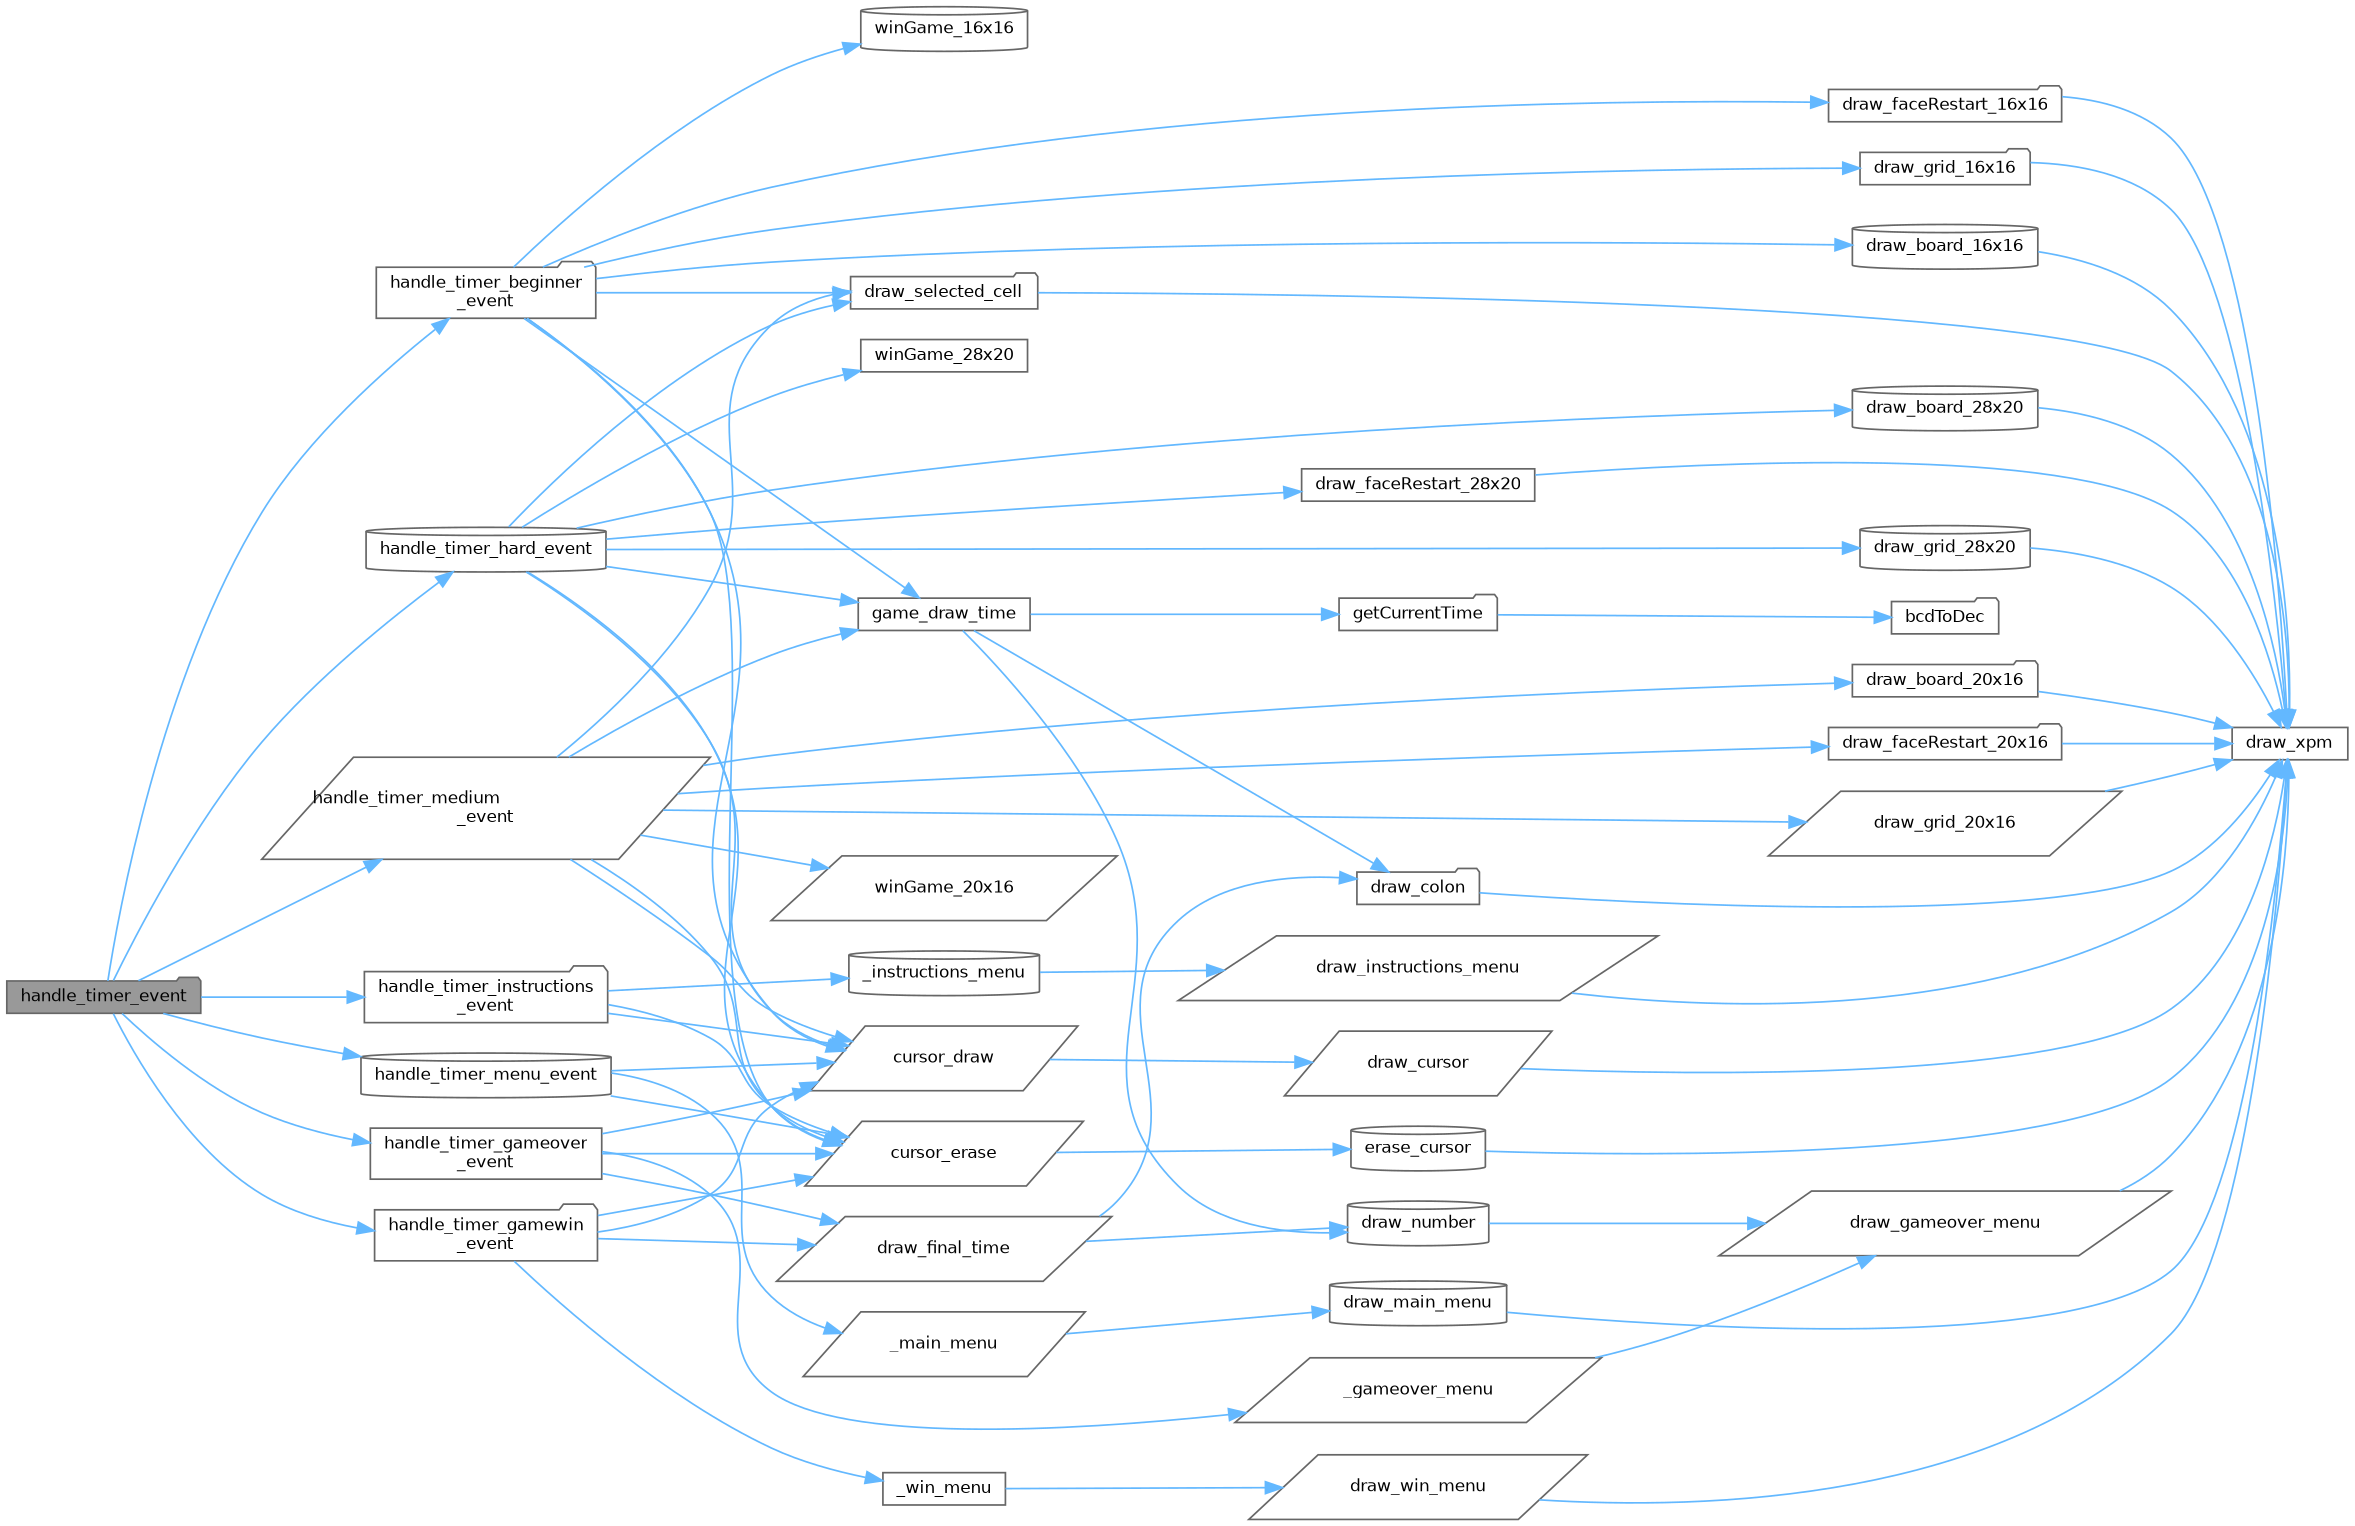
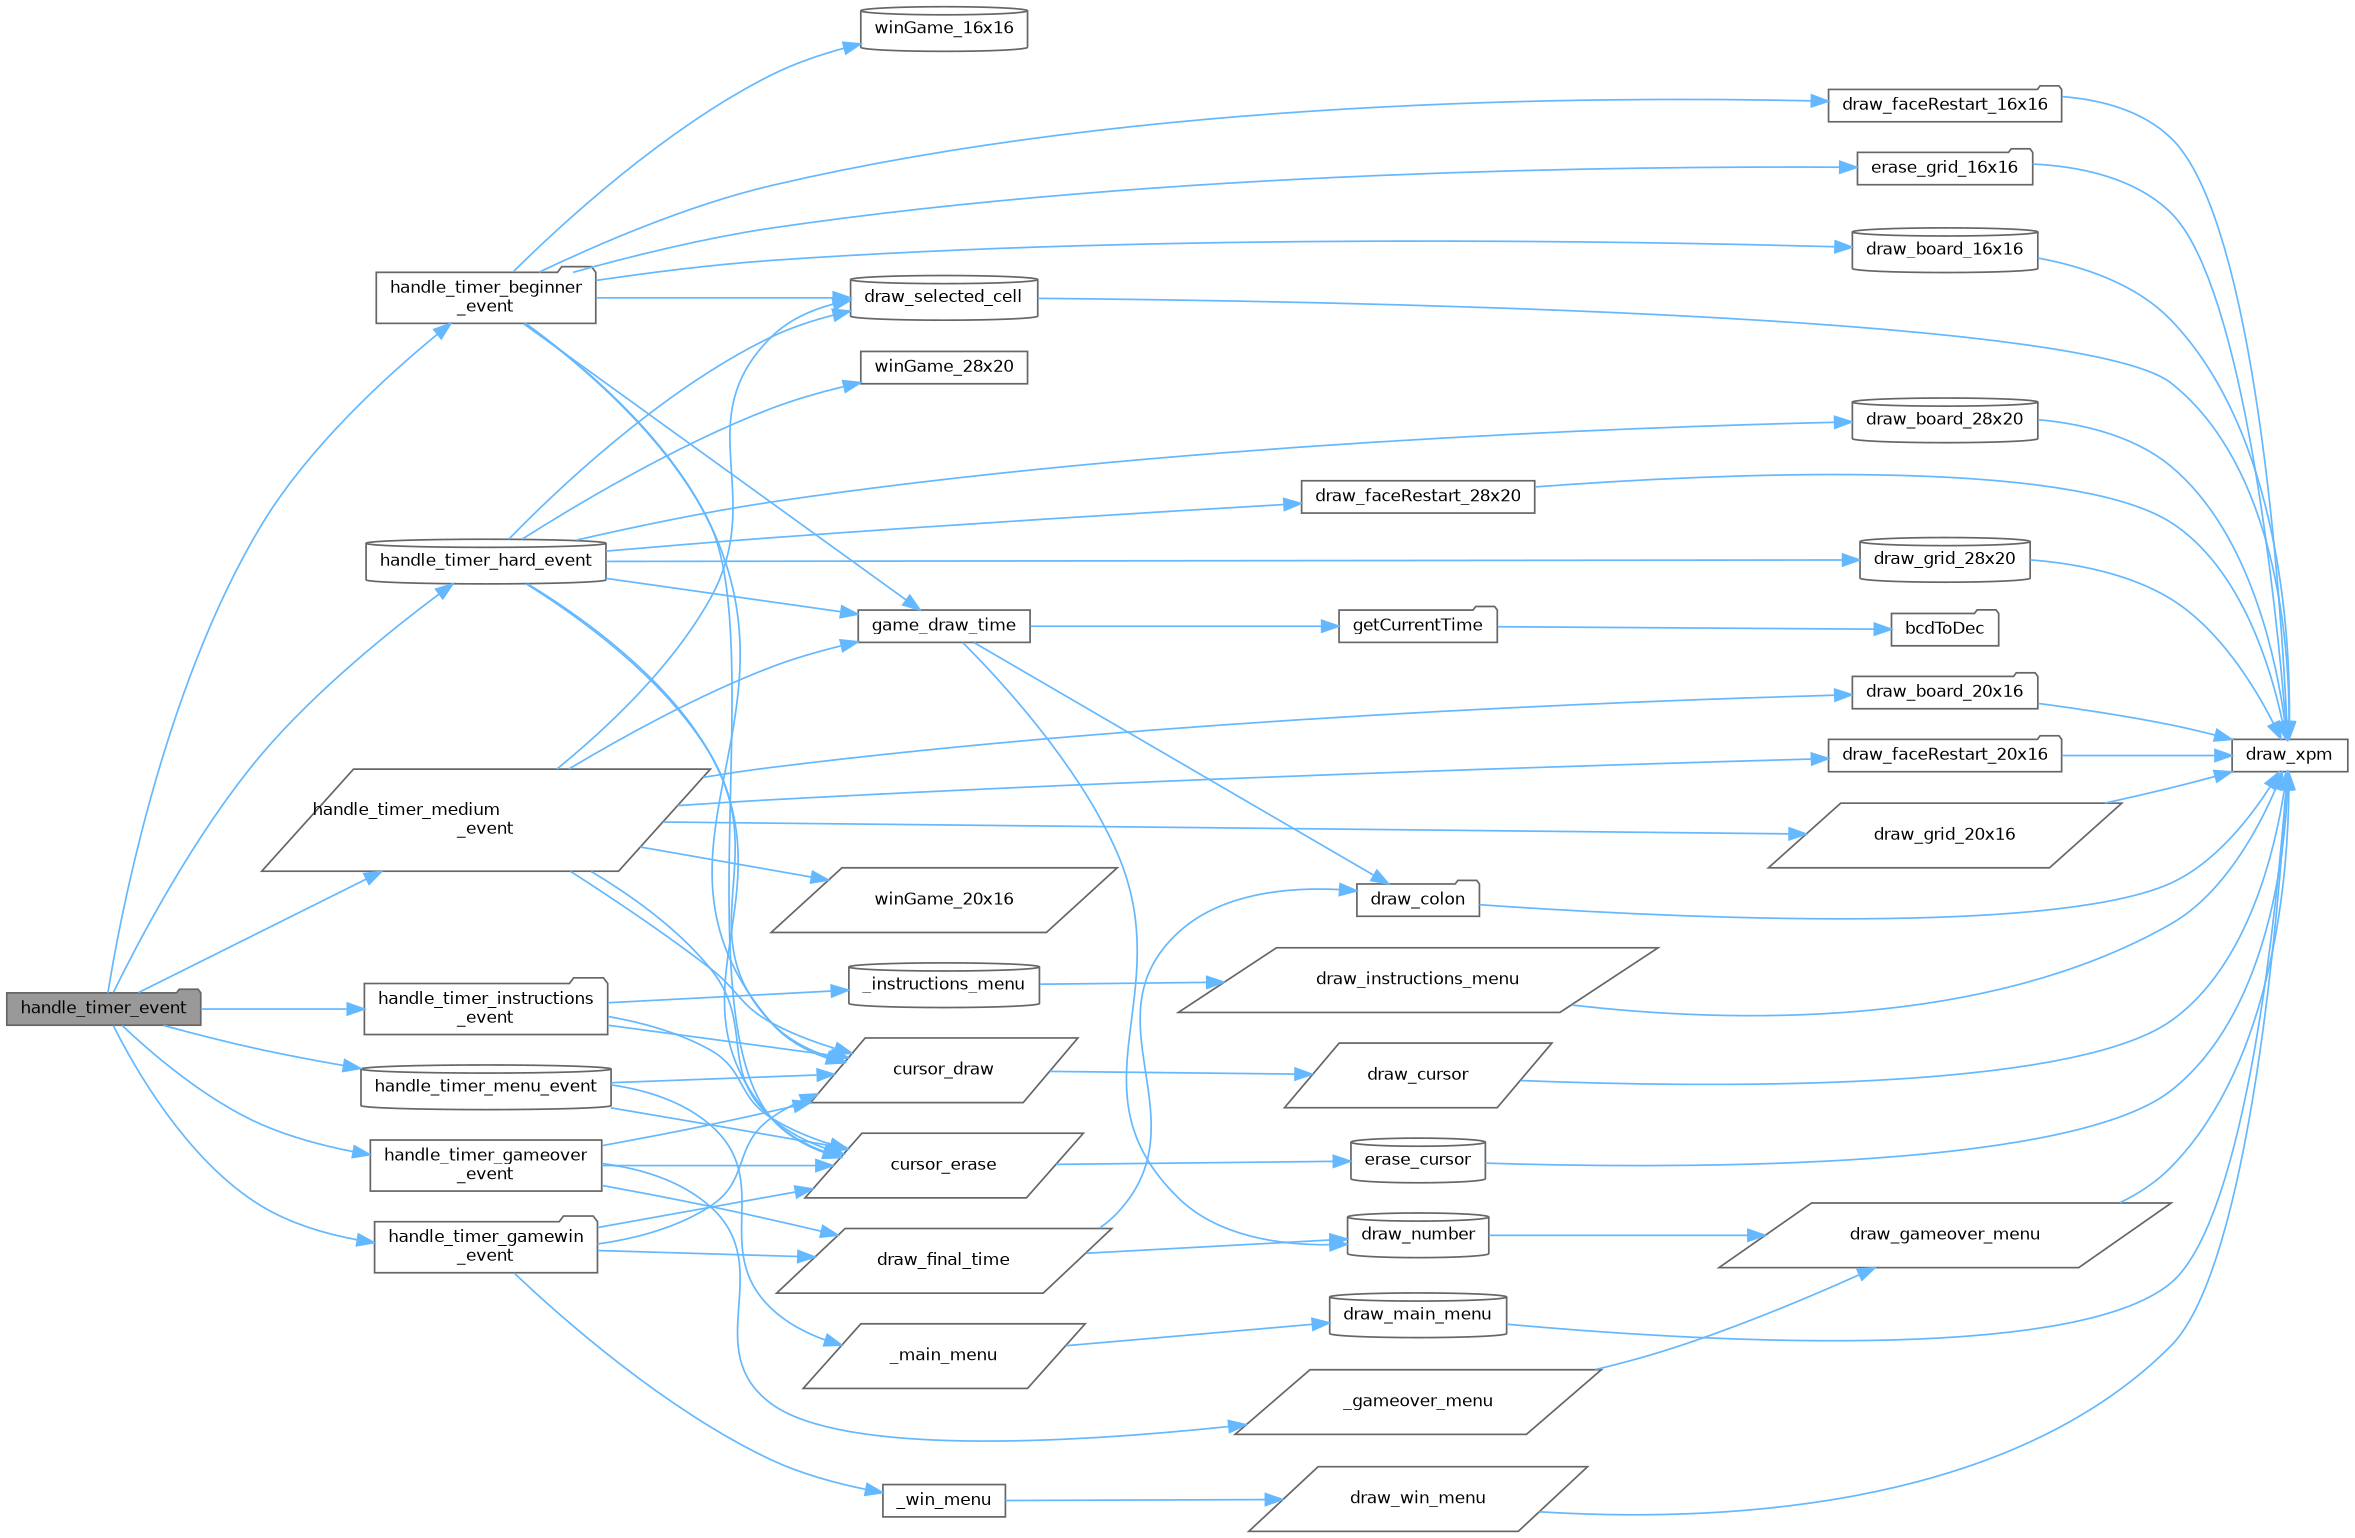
node "draw_grid_16x16": label "draw_grid_16x16" -> "erase_grid_16x16"
node "draw_selected_cell": shape folder -> cylinder
